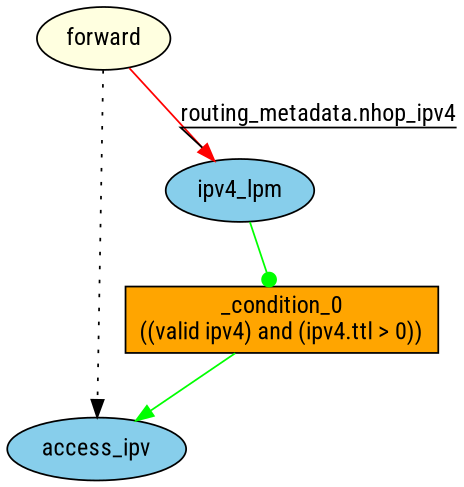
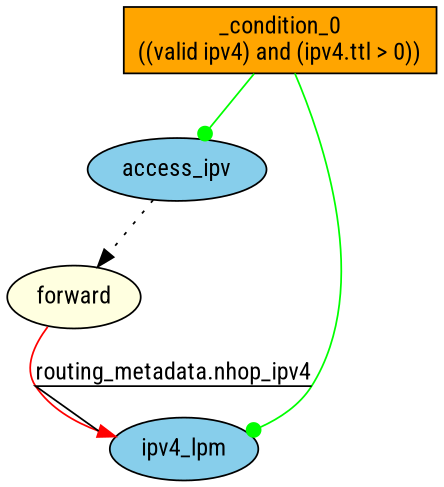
edge "forward" -> "access_ipv": reversed
edge "ipv4_lpm" -> "_condition_0 ((valid ipv4) and (ipv4.ttl > 0))": reversed
edge "_condition_0 ((valid ipv4) and (ipv4.ttl > 0))" -> "access_ipv": arrowhead normal -> dot
